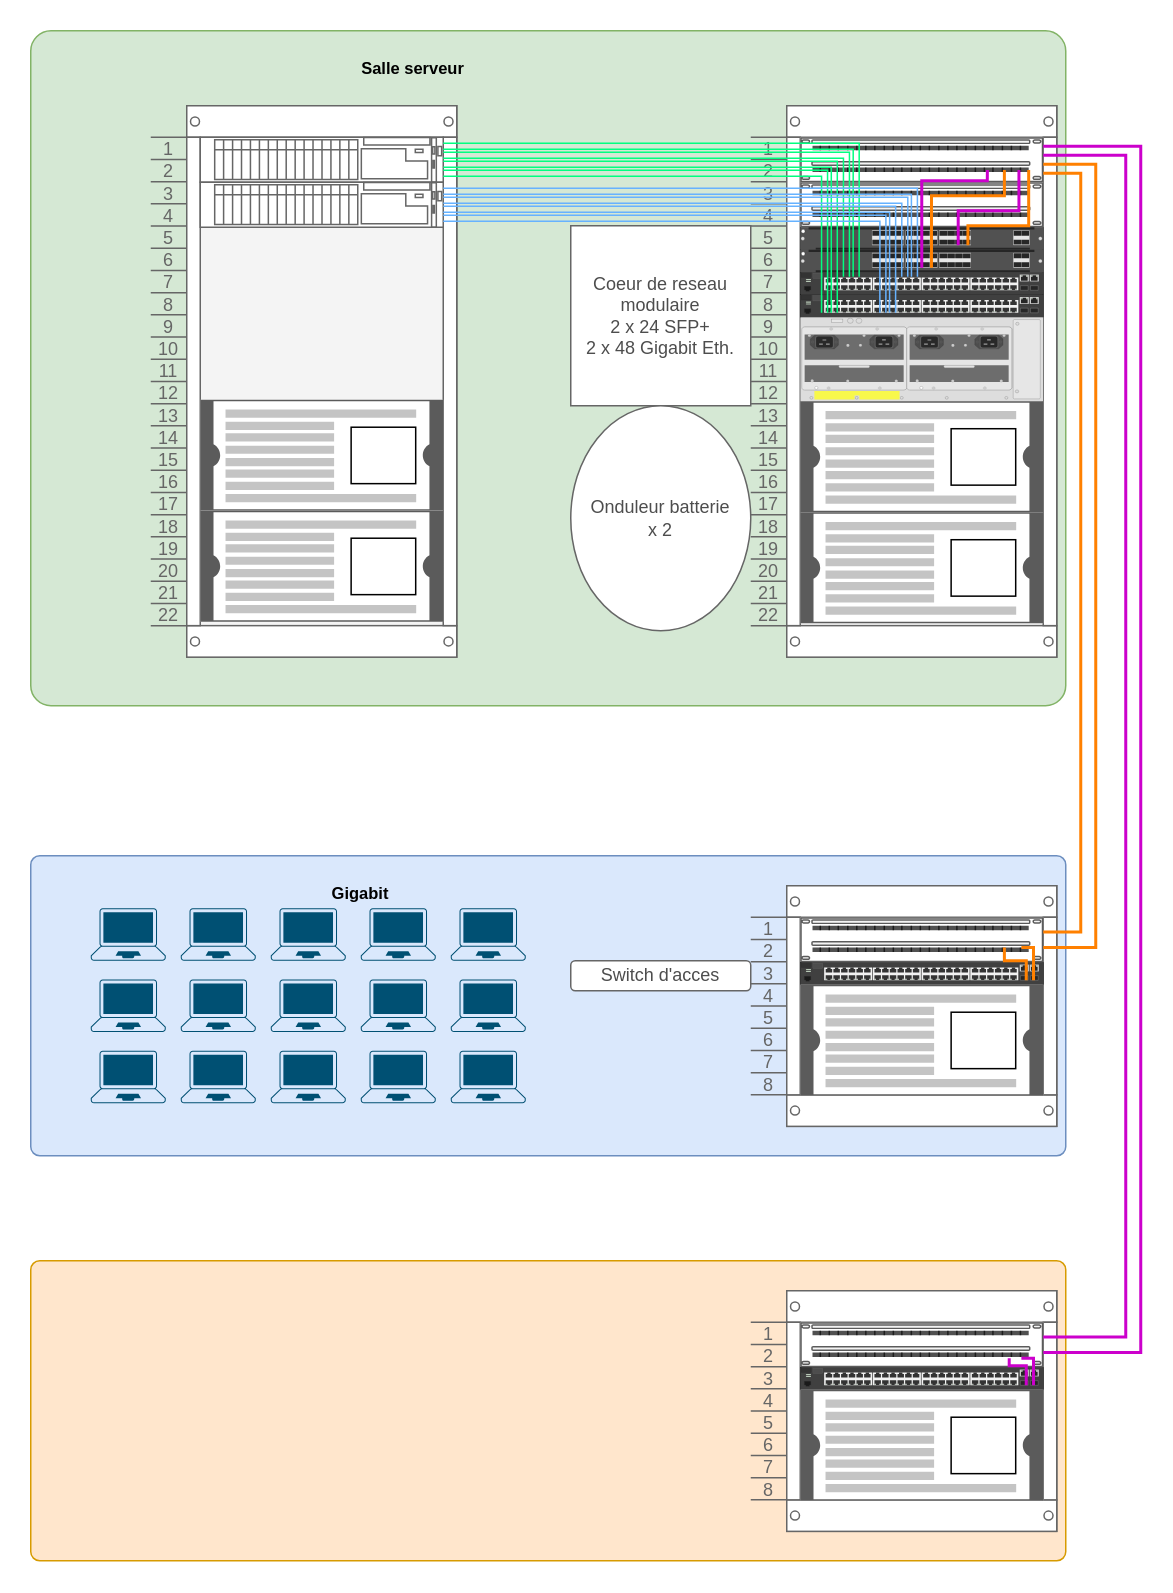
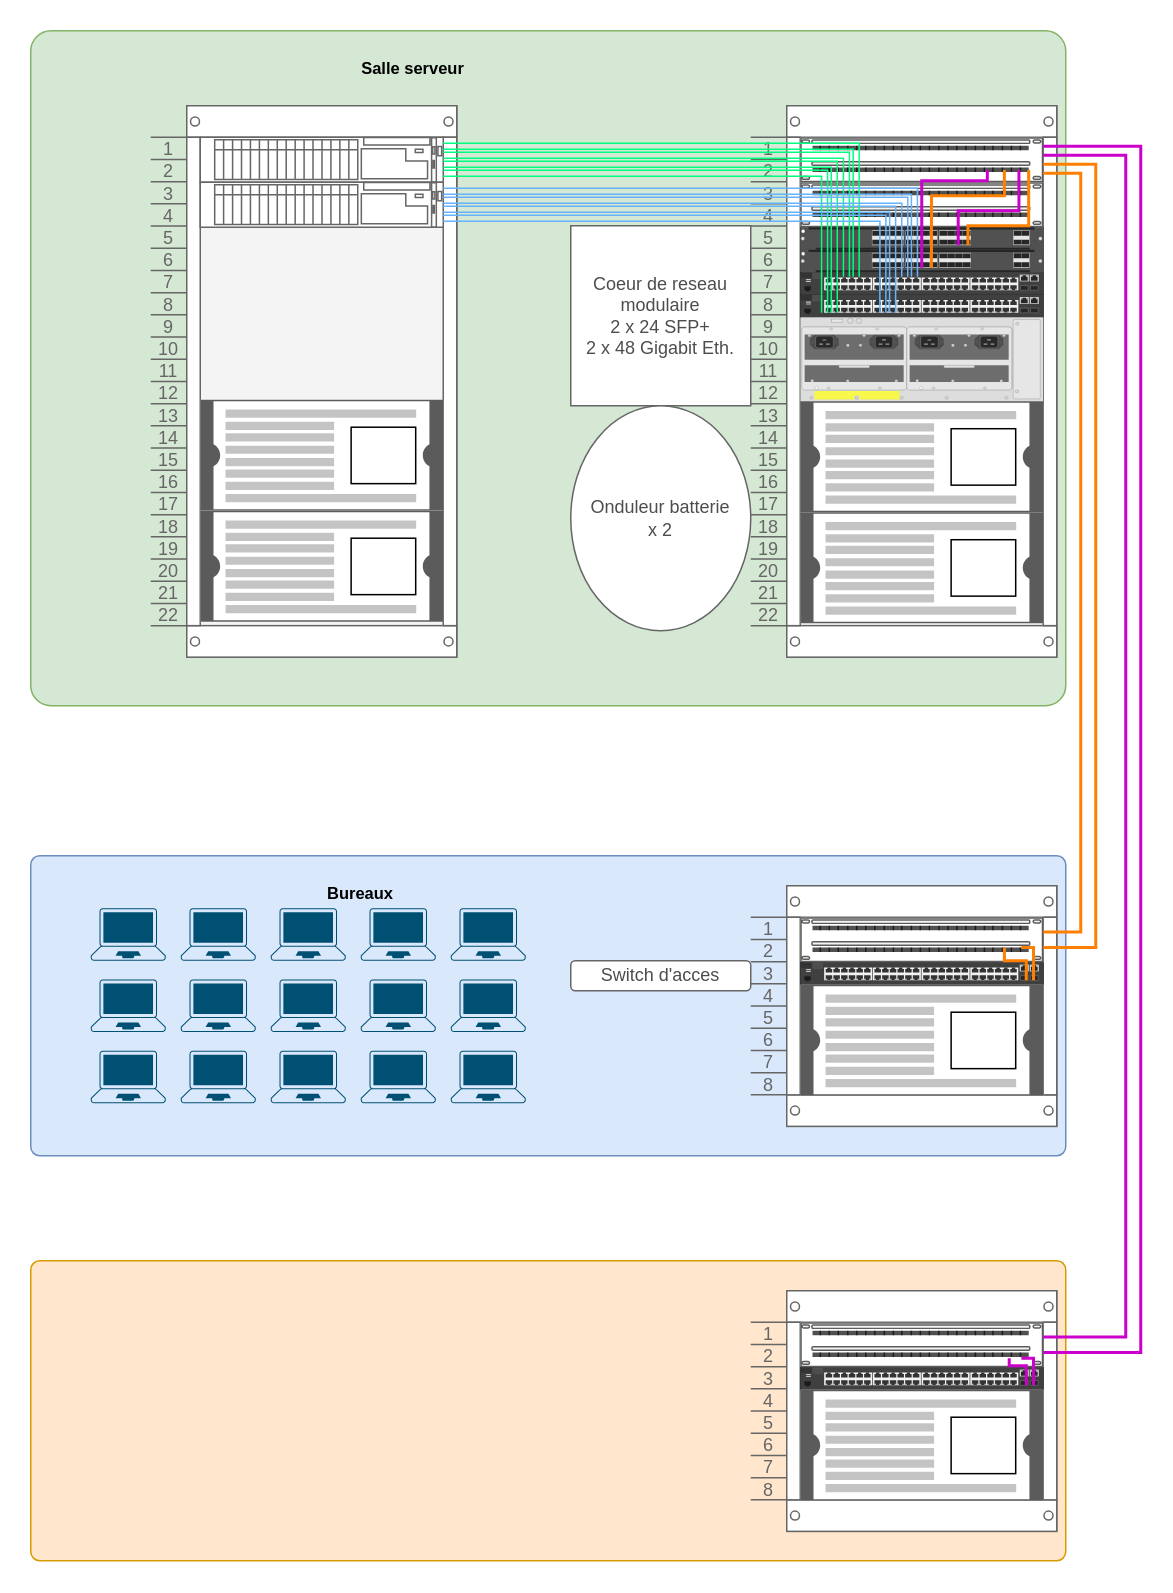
node "Gigabit": label "Gigabit" -> "Bureaux"
